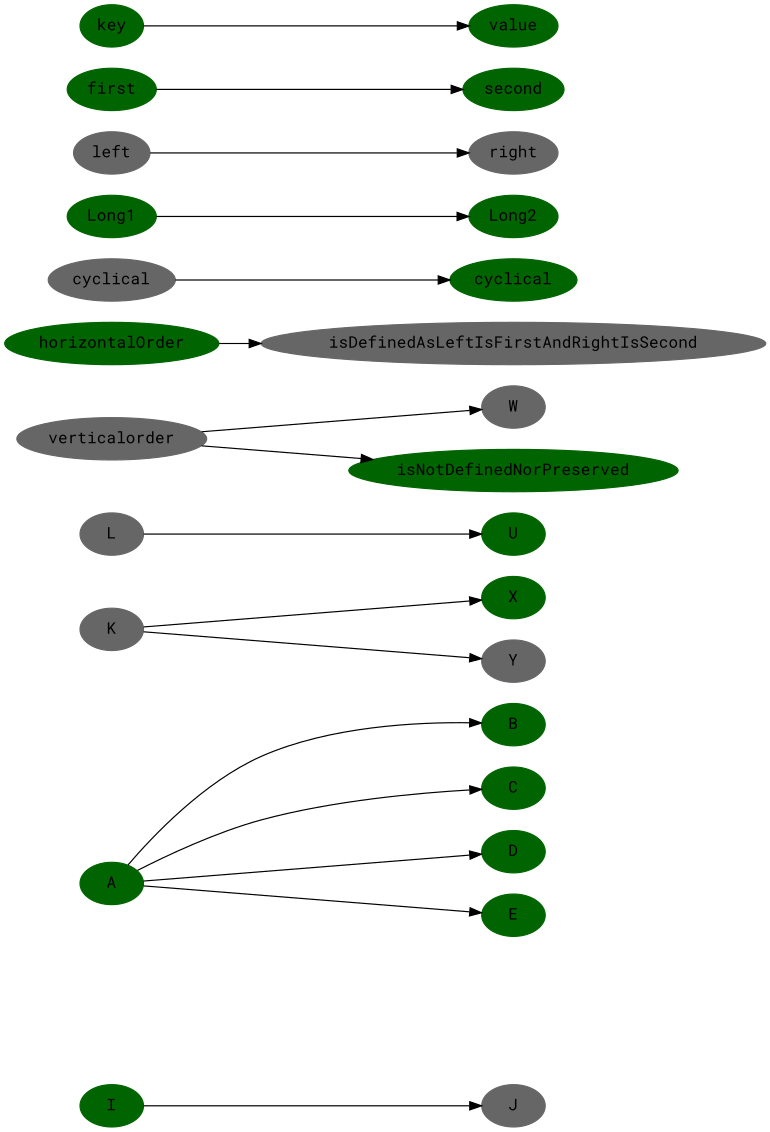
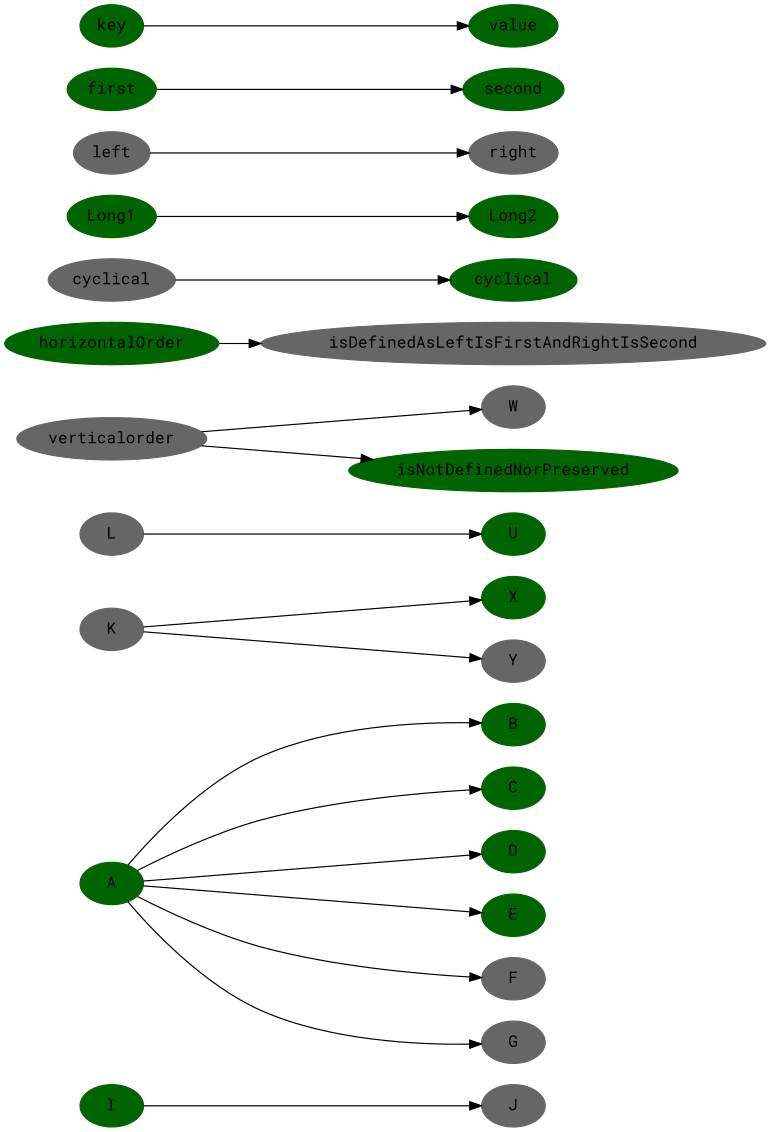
node "F": added
node "G": added
